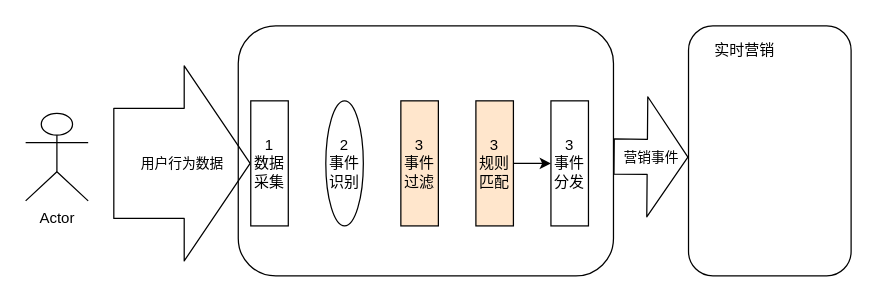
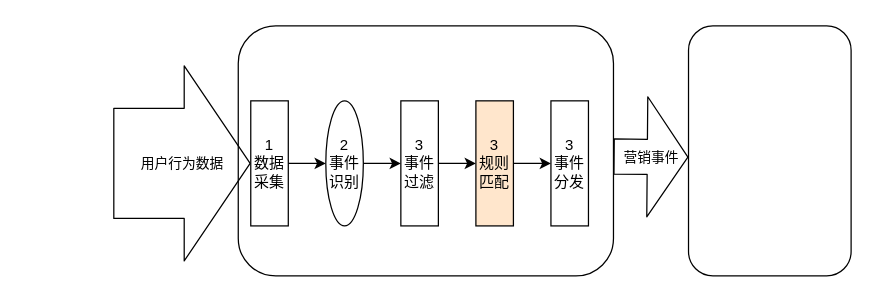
node "实时营销": removed
node "Actor": removed
edge "1 数据采集" -> "2 事件识别": added
edge "2 事件识别" -> "3 事件过滤": added
node "3 事件过滤": fillcolor #ffe6cc -> #ffffff
edge "3 事件过滤" -> "3 规则匹配": added
